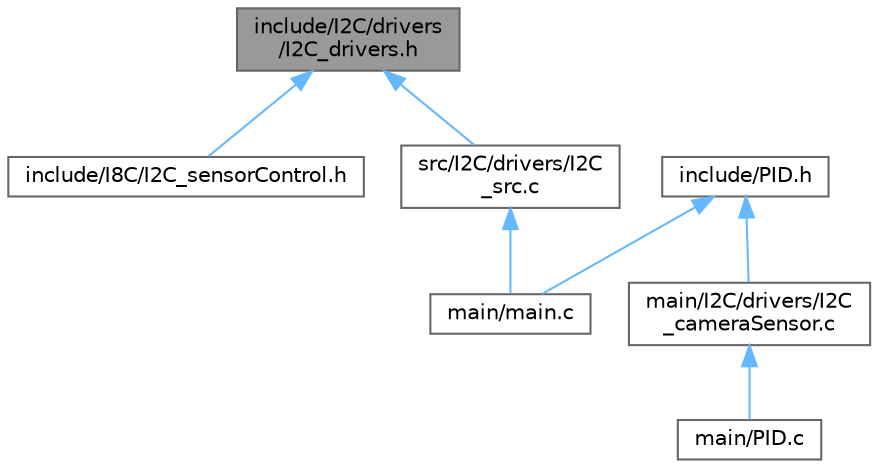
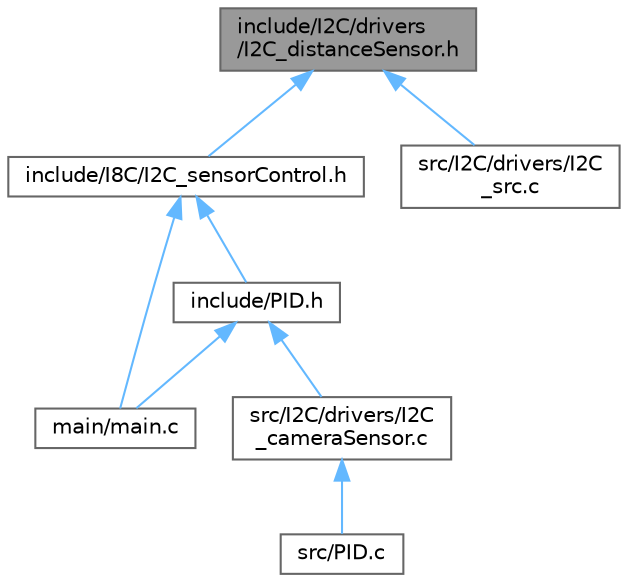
node "include/I2C/drivers /I2C_drivers.h": label "include/I2C/drivers /I2C_drivers.h" -> "include/I2C/drivers /I2C_distanceSensor.h"
edge "include/PID.h" -> "include/I8C/I2C_sensorControl.h": added
edge "main/main.c" -> "src/I2C/drivers/I2C _src.c": now "main/main.c" -> "include/I8C/I2C_sensorControl.h"
node "main/I2C/drivers/I2C _cameraSensor.c": label "main/I2C/drivers/I2C _cameraSensor.c" -> "src/I2C/drivers/I2C _cameraSensor.c"
node "main/PID.c": label "main/PID.c" -> "src/PID.c"
